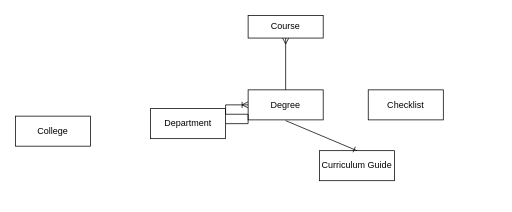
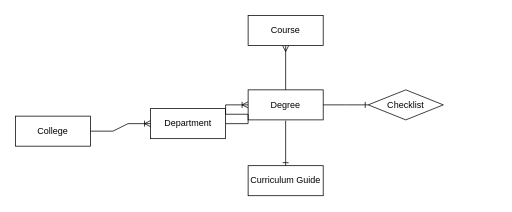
node "Course": size 75x23 -> 75x30
edge "Degree" -> "Checklist": added
node "Checklist": shape rectangle -> diamond
edge "College" -> "Department": added
node "Curriculum Guide": moved (357, 165) -> (285, 180)
